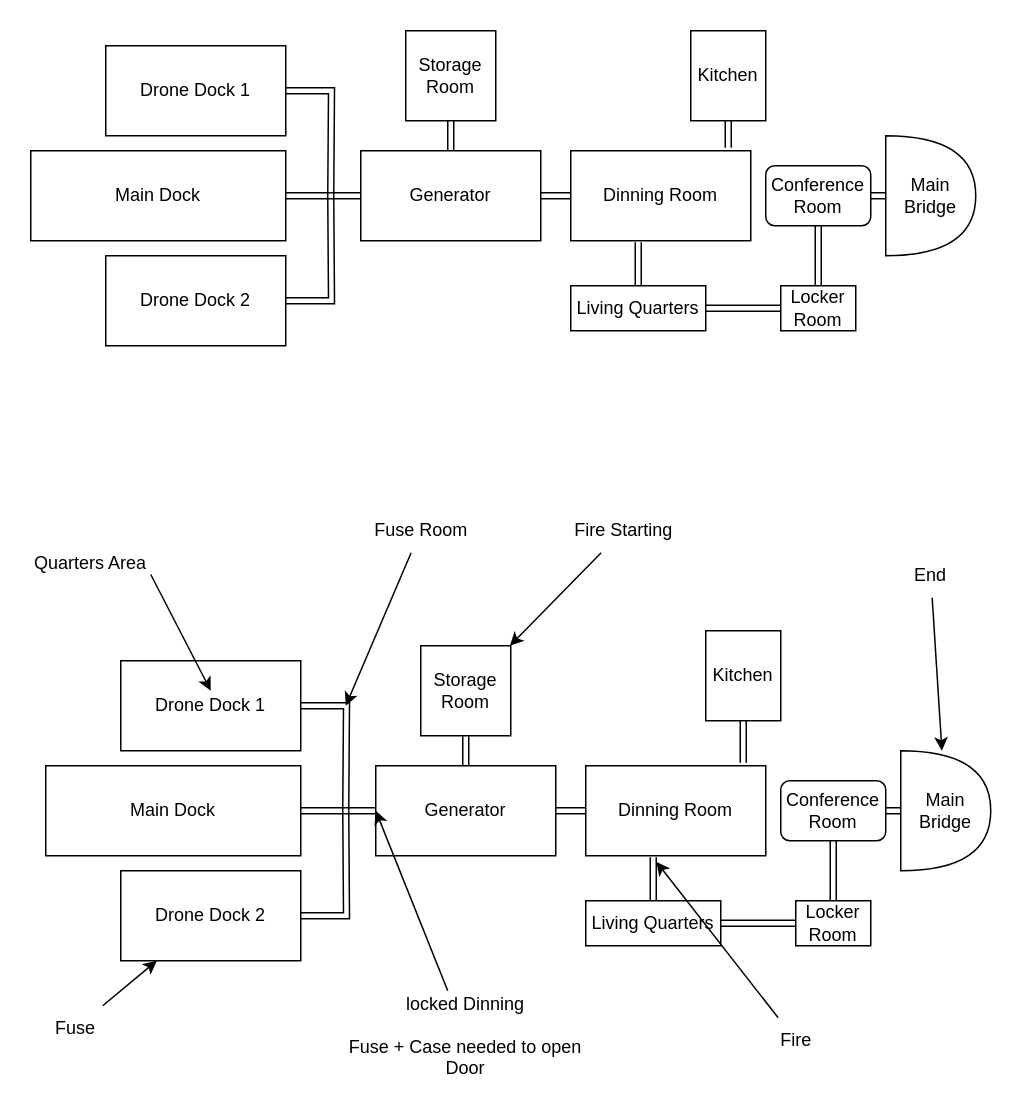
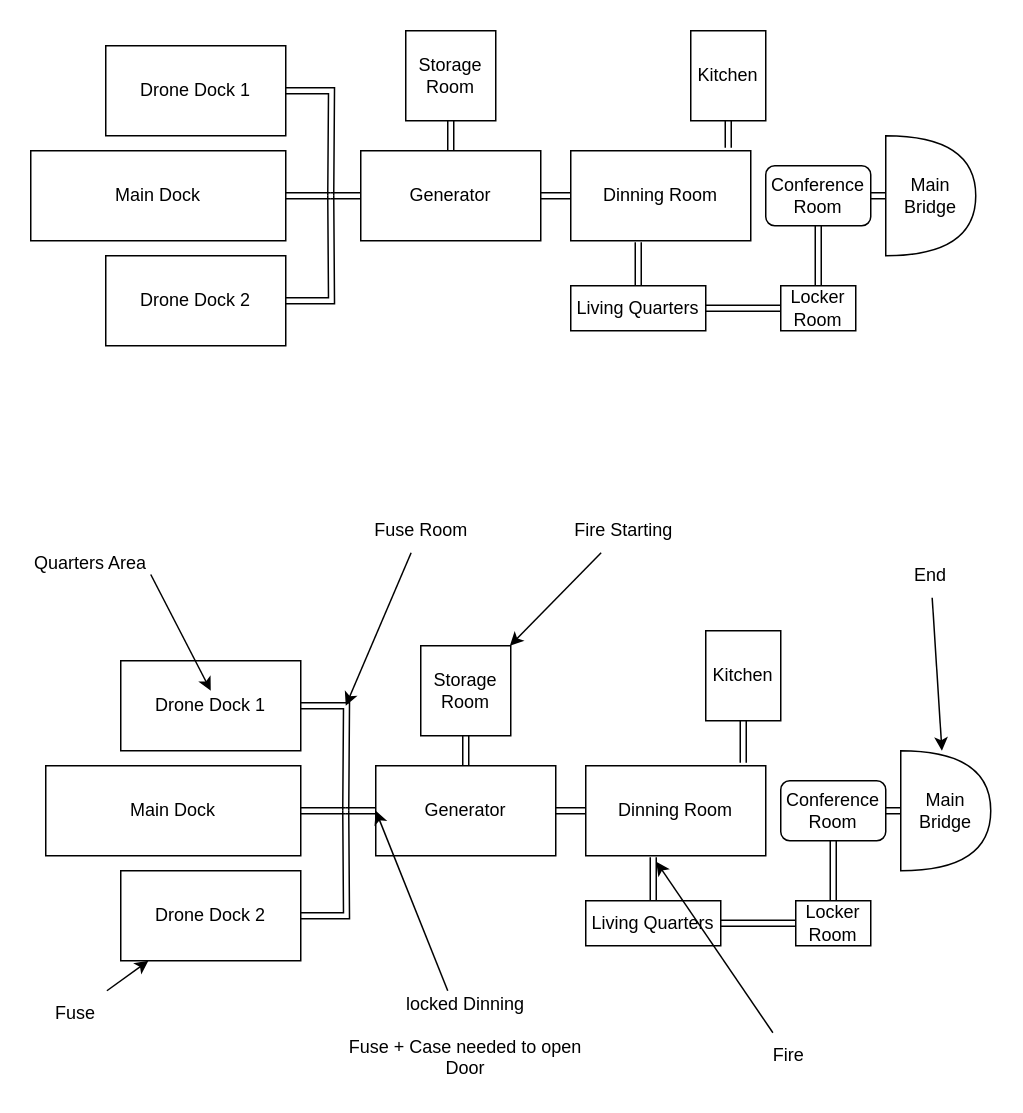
node "Fuse": moved (76, 1028) -> (76, 1013)
node "Fire": moved (796, 1040) -> (788, 1055)
